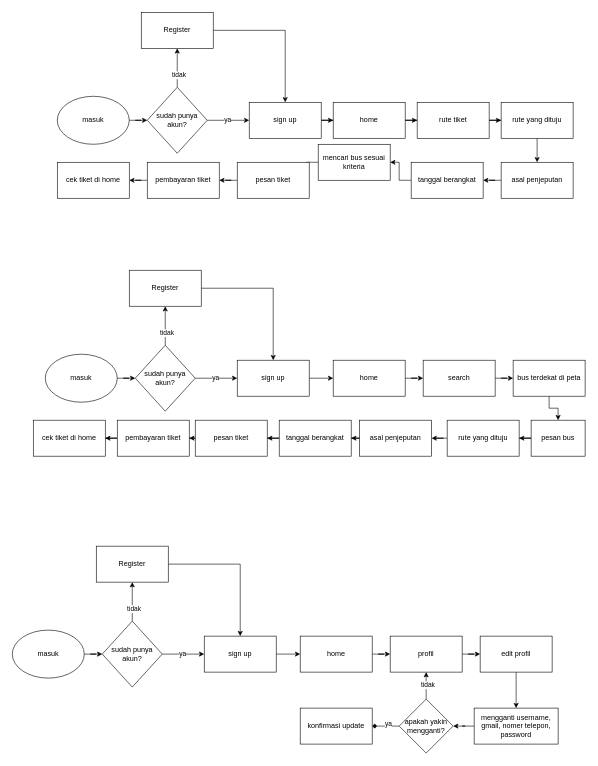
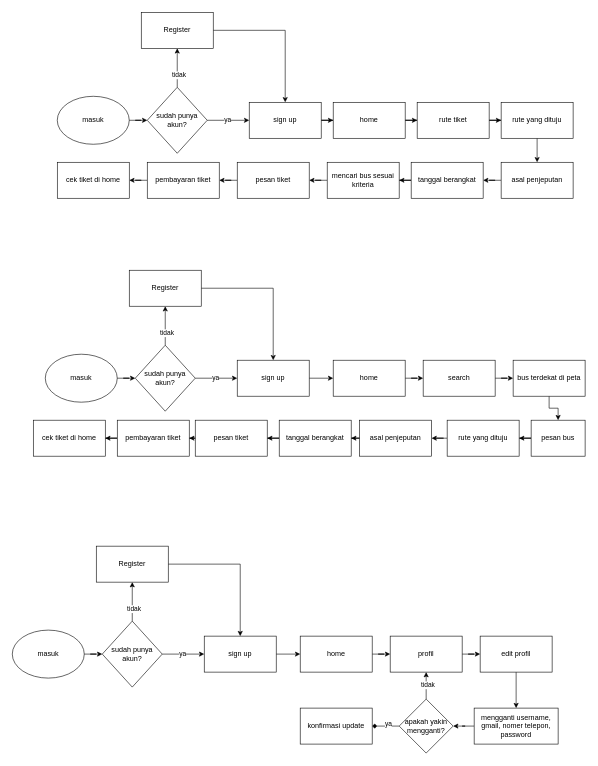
node "mencari bus sesuai kriteria": moved (354, 162) -> (363, 180)
